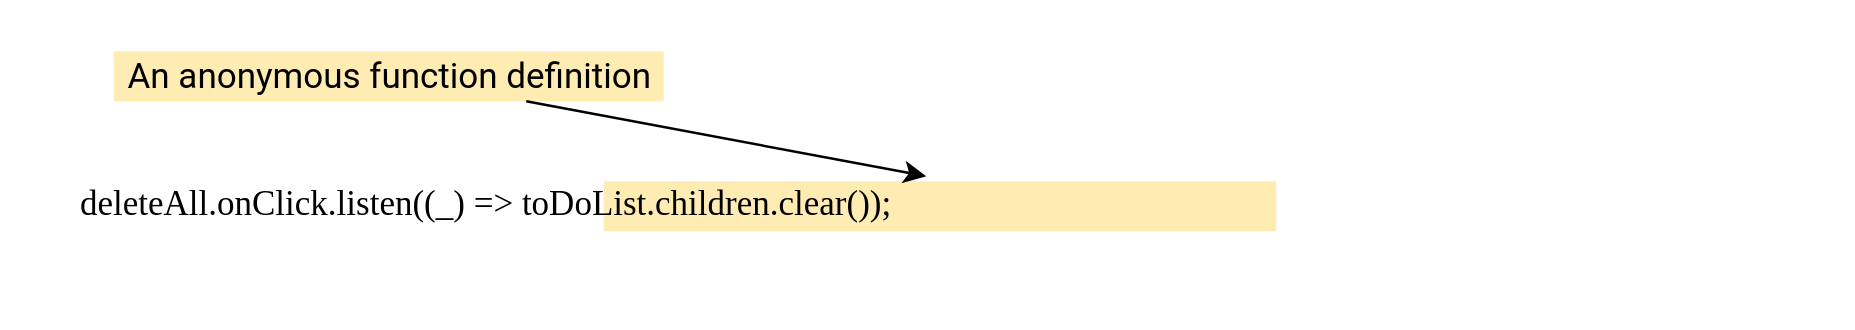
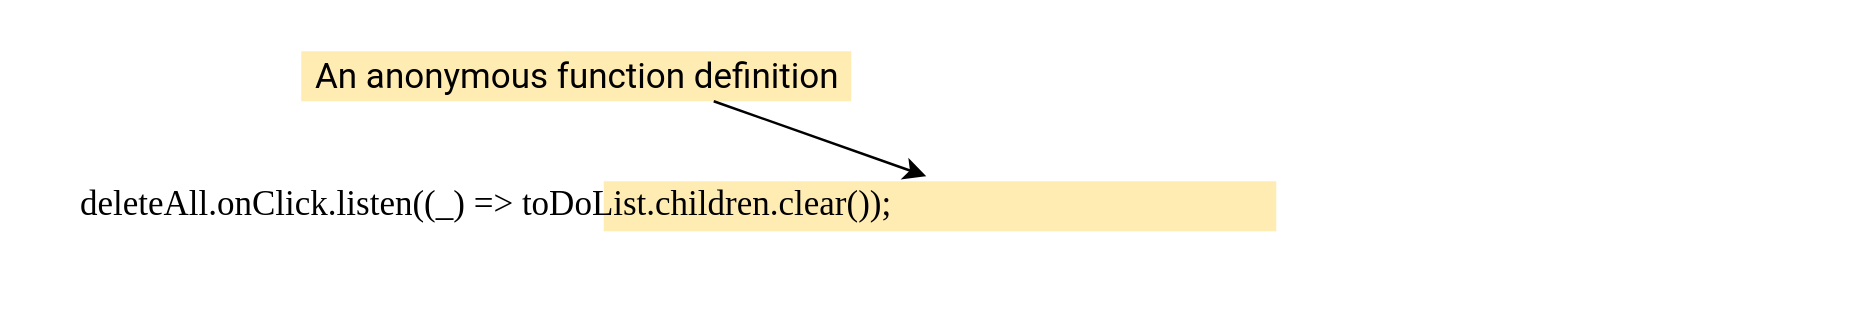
node "An anonymous function definition": moved (389, 76) -> (576, 76)
